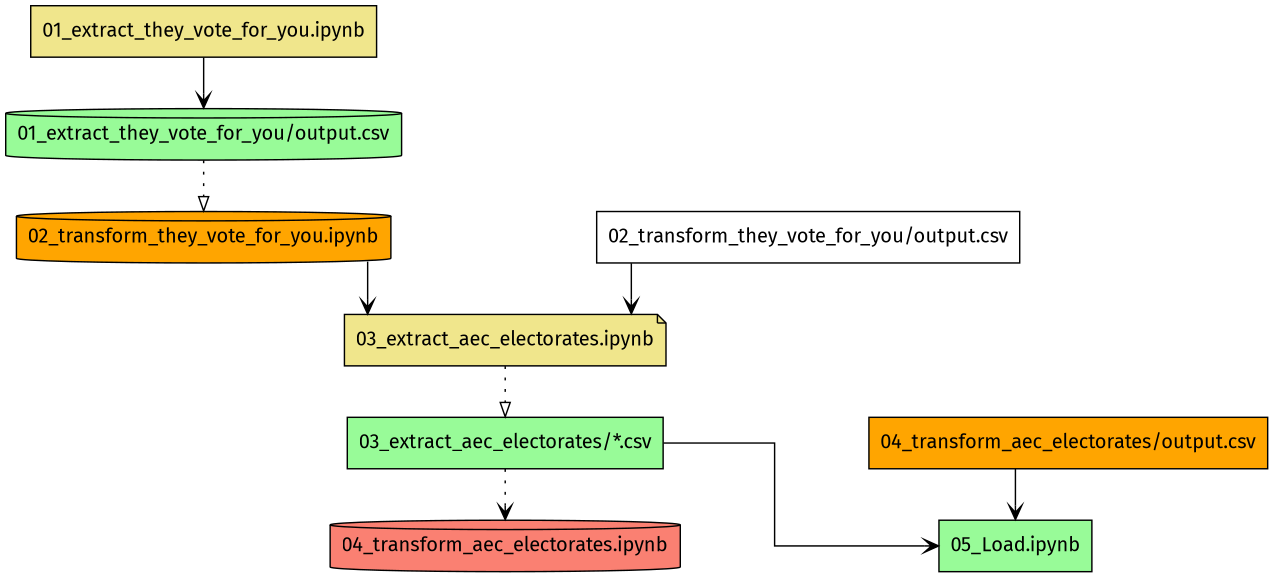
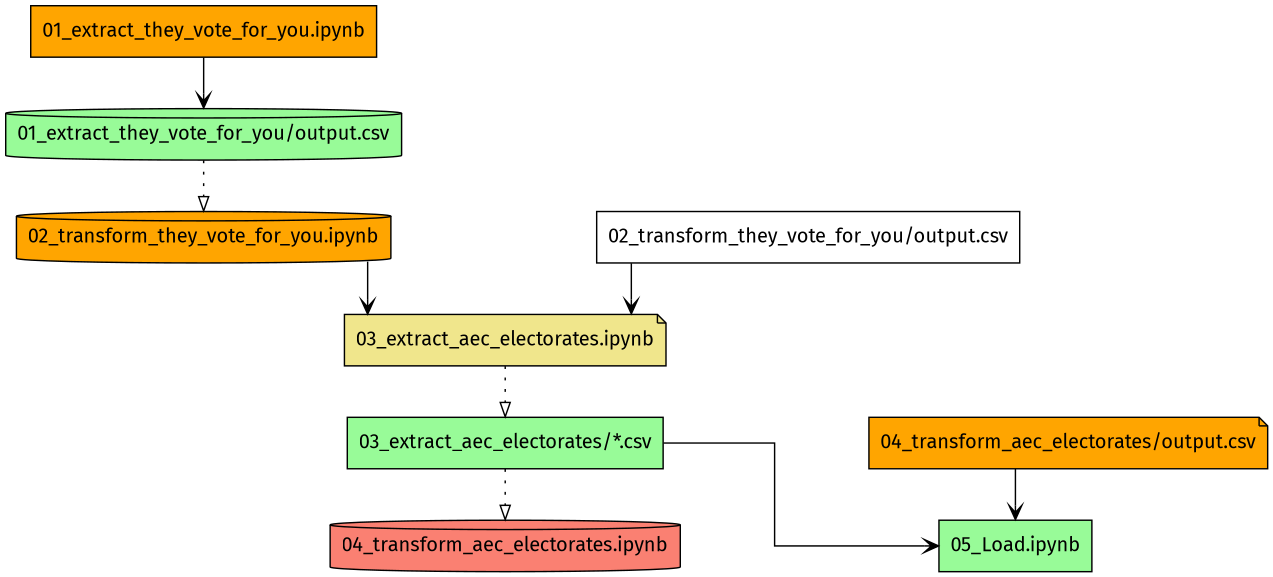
node "01_extract_they_vote_for_you.ipynb": fillcolor khaki -> orange
node "04_transform_aec_electorates/output.csv": shape box -> note
edge "03_extract_aec_electorates/*.csv" -> "04_transform_aec_electorates.ipynb": arrowhead vee -> onormal
